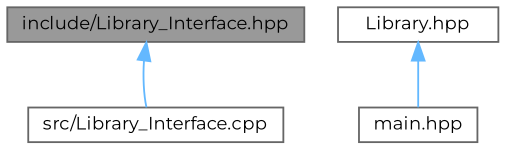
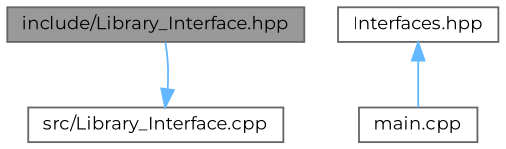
node "Library.hpp": label "Library.hpp" -> "Interfaces.hpp"
edge "src/Library_Interface.cpp" -> "include/Library_Interface.hpp": reversed
node "main.hpp": label "main.hpp" -> "main.cpp"
